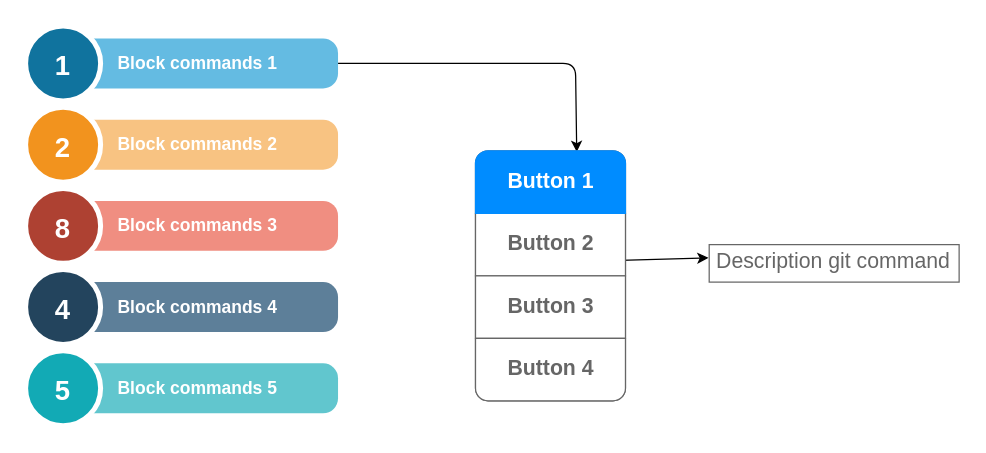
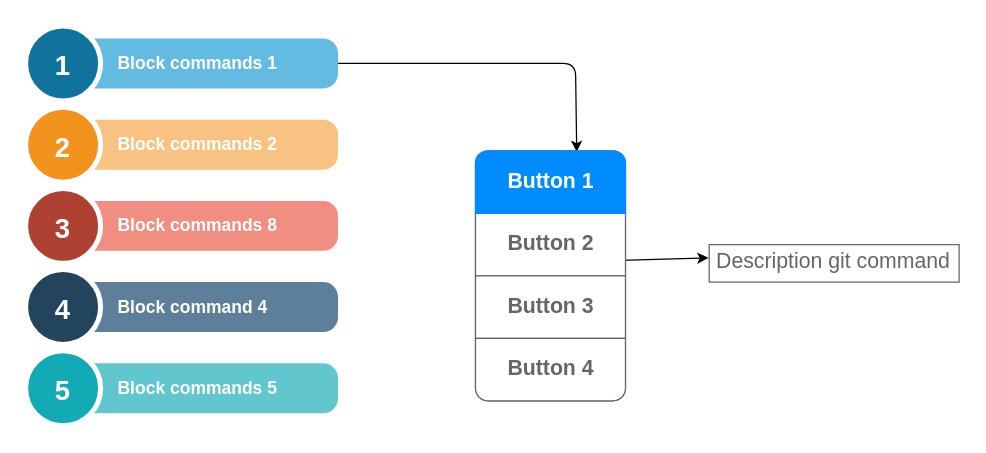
node "Block commands 3": label "Block commands 3" -> "Block commands 8"
node "8": label "8" -> "3"
node "Block commands 4": label "Block commands 4" -> "Block command 4"
